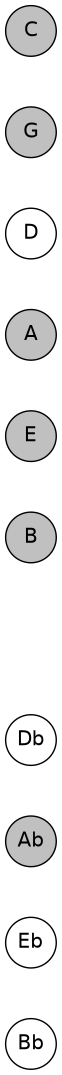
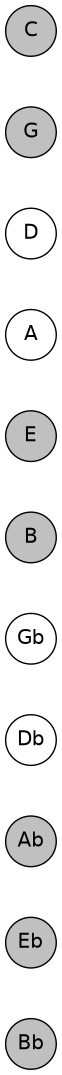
node "A": fillcolor gray -> white
node "Gb": added
node "Eb": fillcolor white -> gray
node "Bb": fillcolor white -> gray
